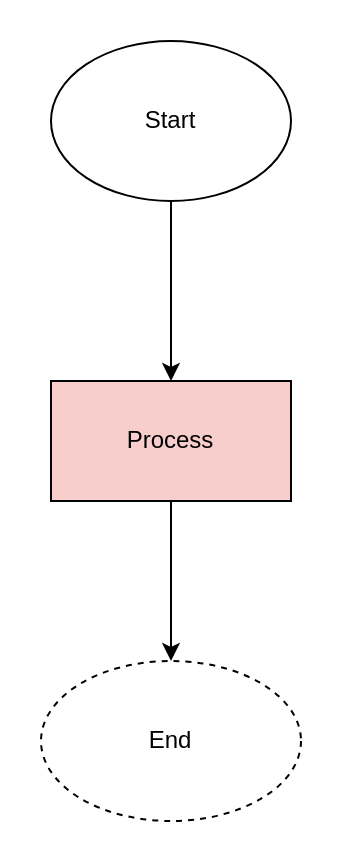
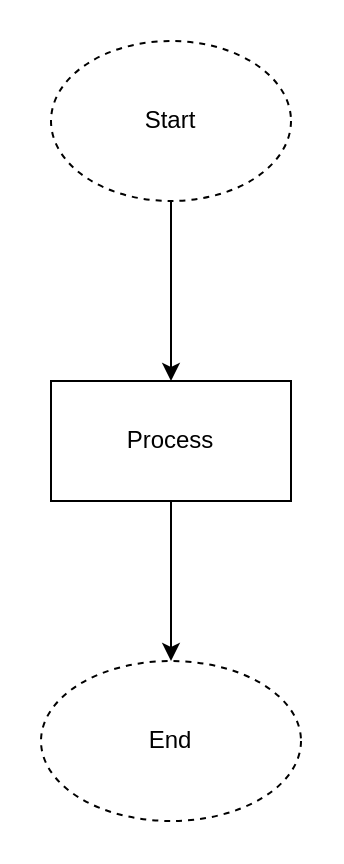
node "Start": style solid -> dashed
node "Process": fillcolor #f8cecc -> #ffffff
